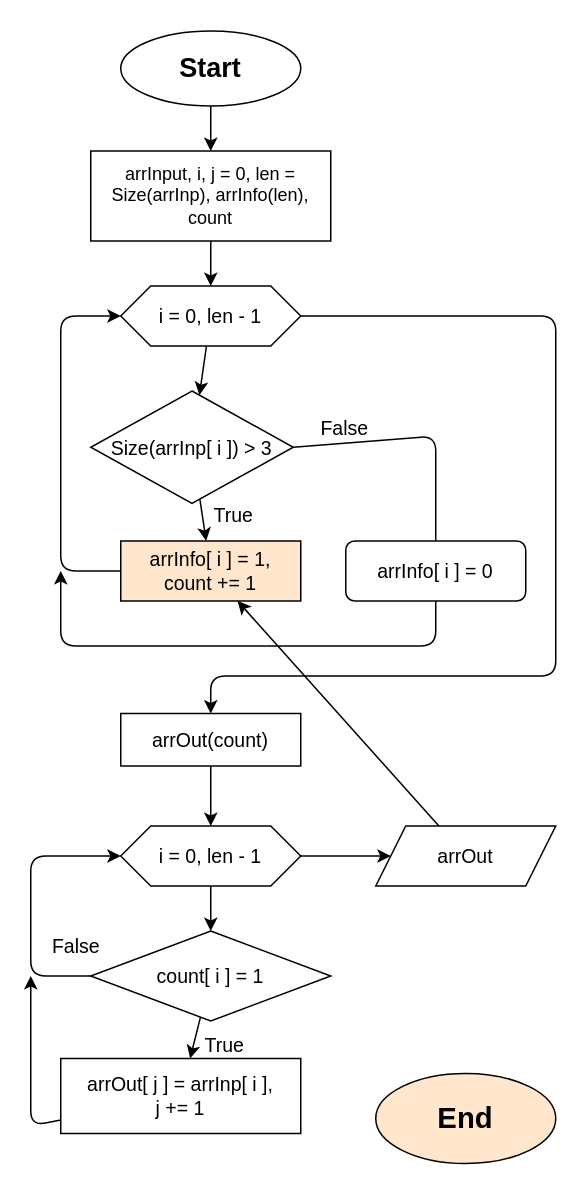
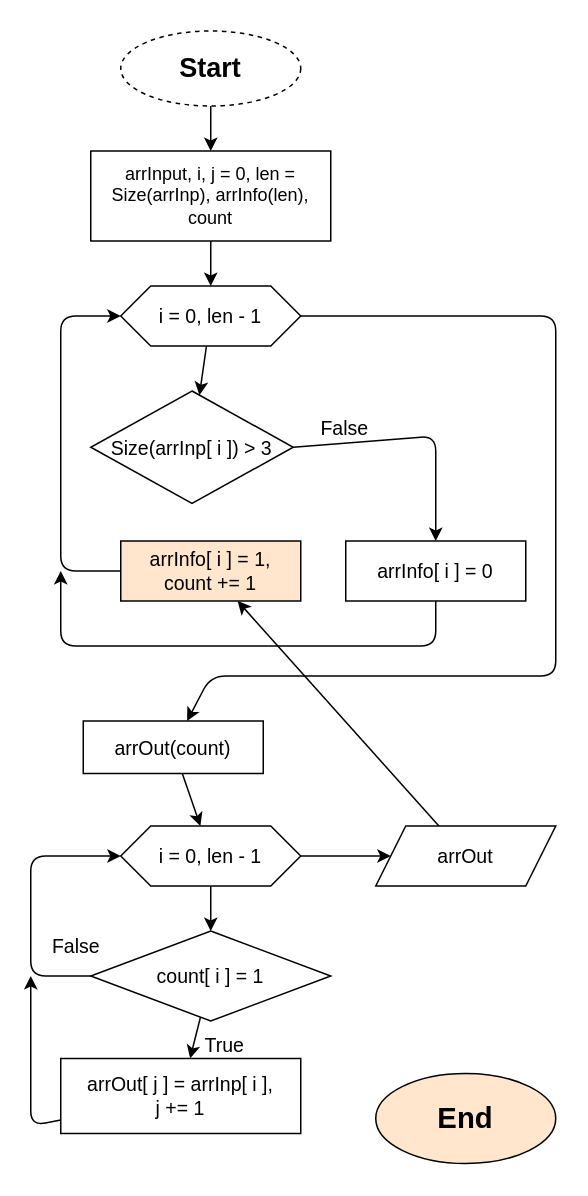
node "Start": style solid -> dashed
edge "Size(arrInp[ i ]) > 3" -> "arrInfo[ i ] = 1, count += 1": removed, label "True"
edge "Size(arrInp[ i ]) > 3" -- "arrInfo[ i ] = 0": arrowhead none -> classic
node "arrInfo[ i ] = 0": shape rounded rectangle -> rectangle
node "arrOut(count)": moved (211, 740) -> (173, 747)
